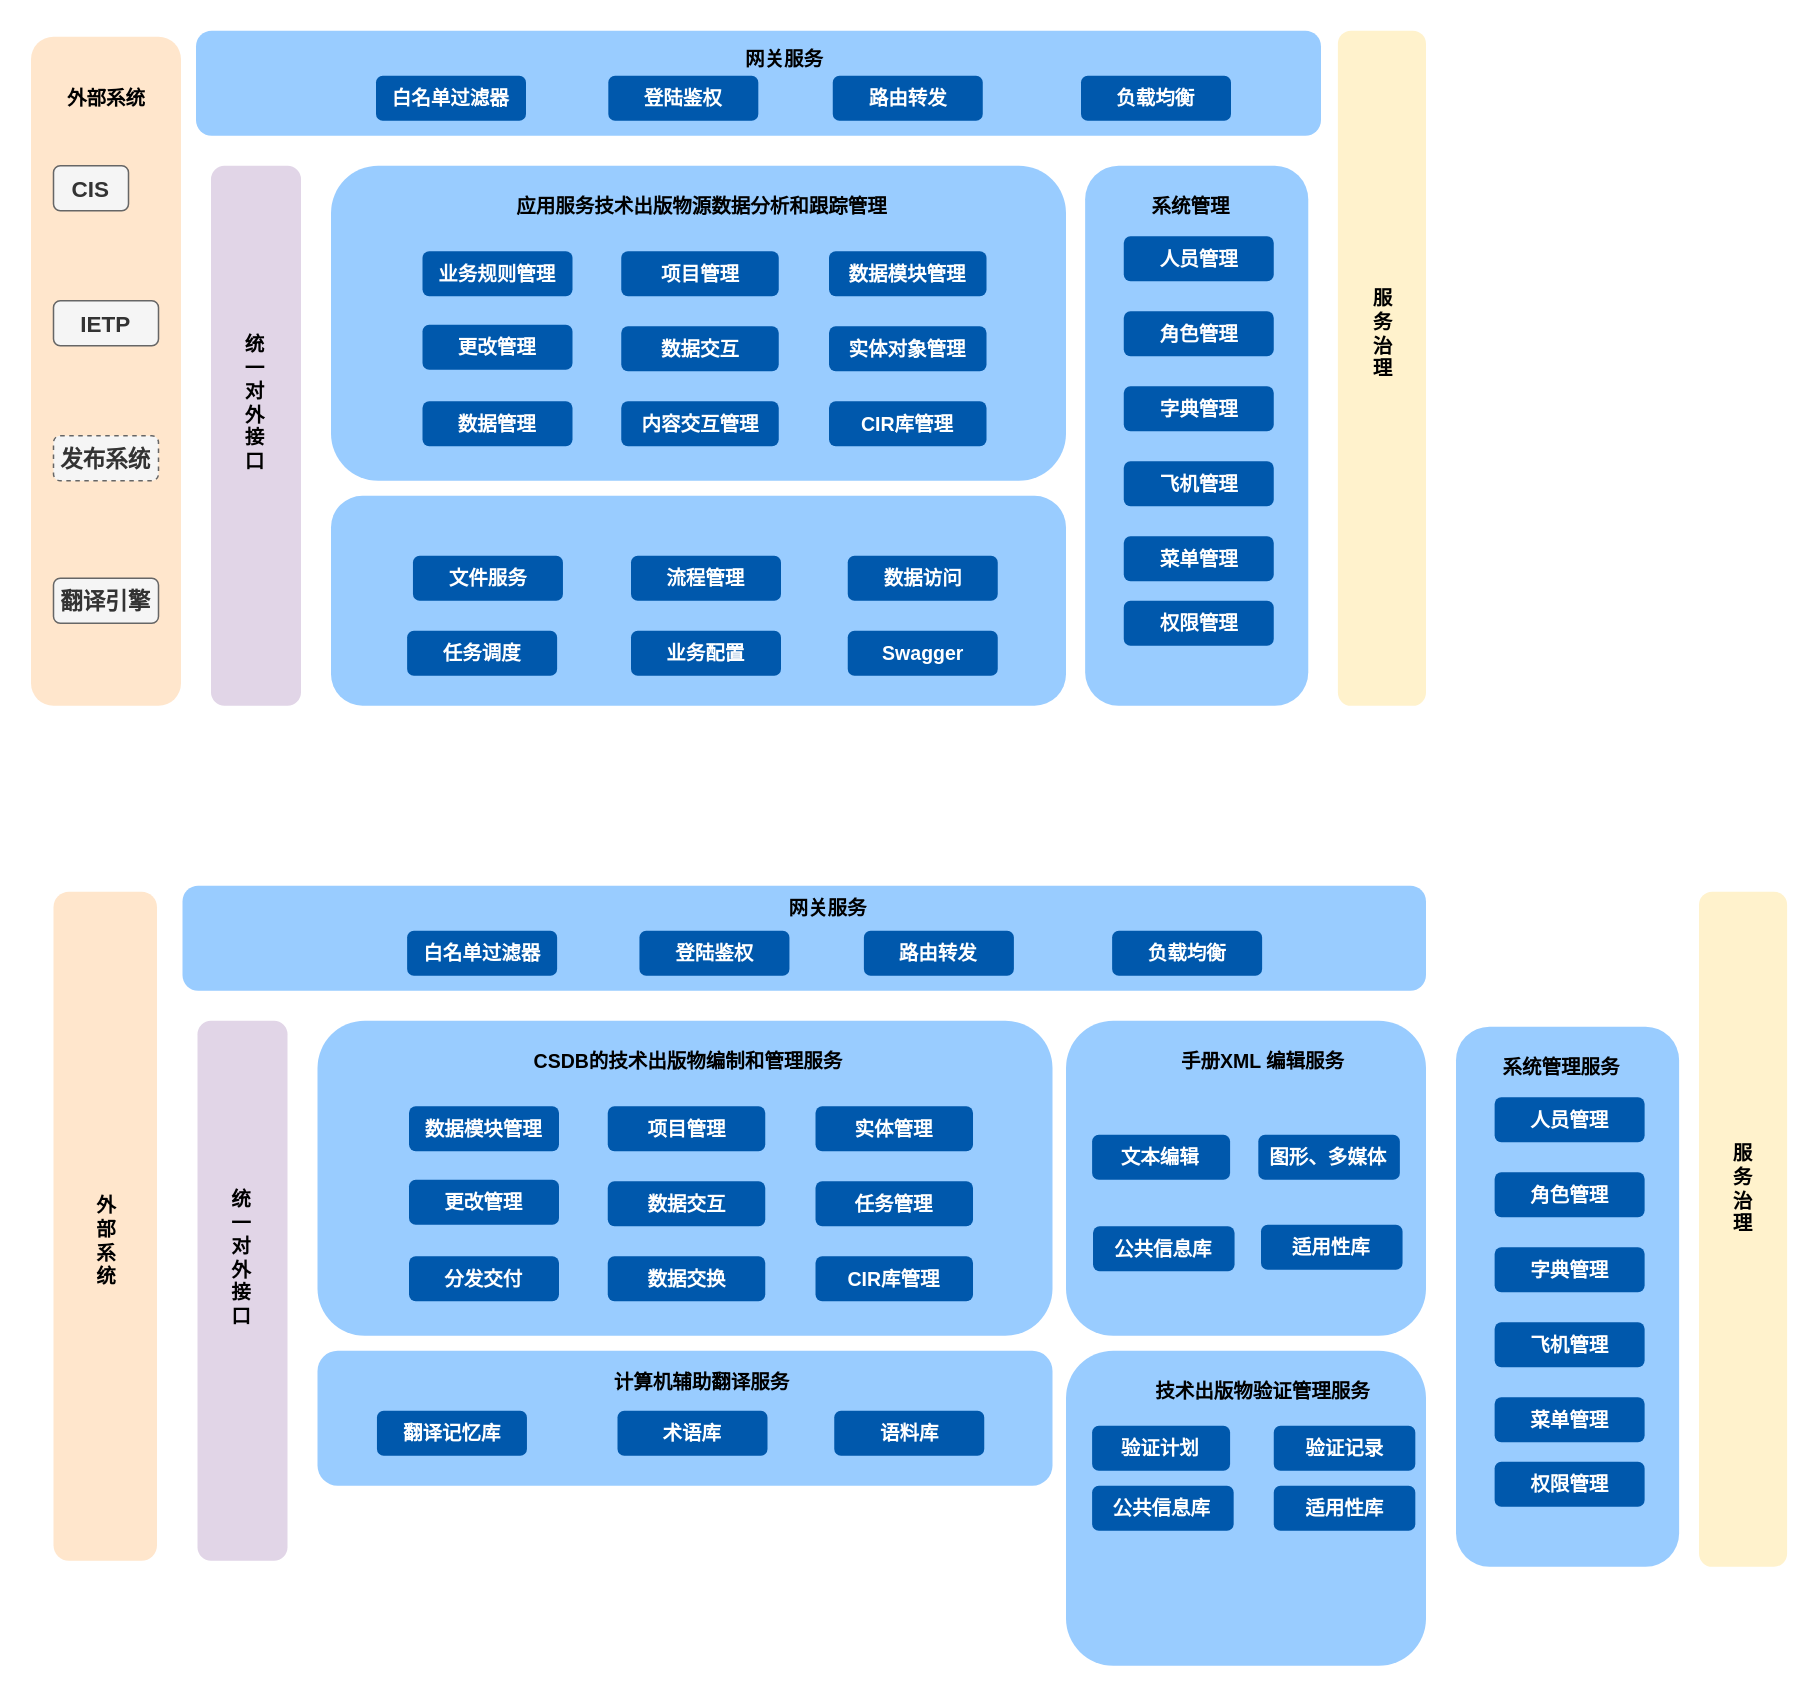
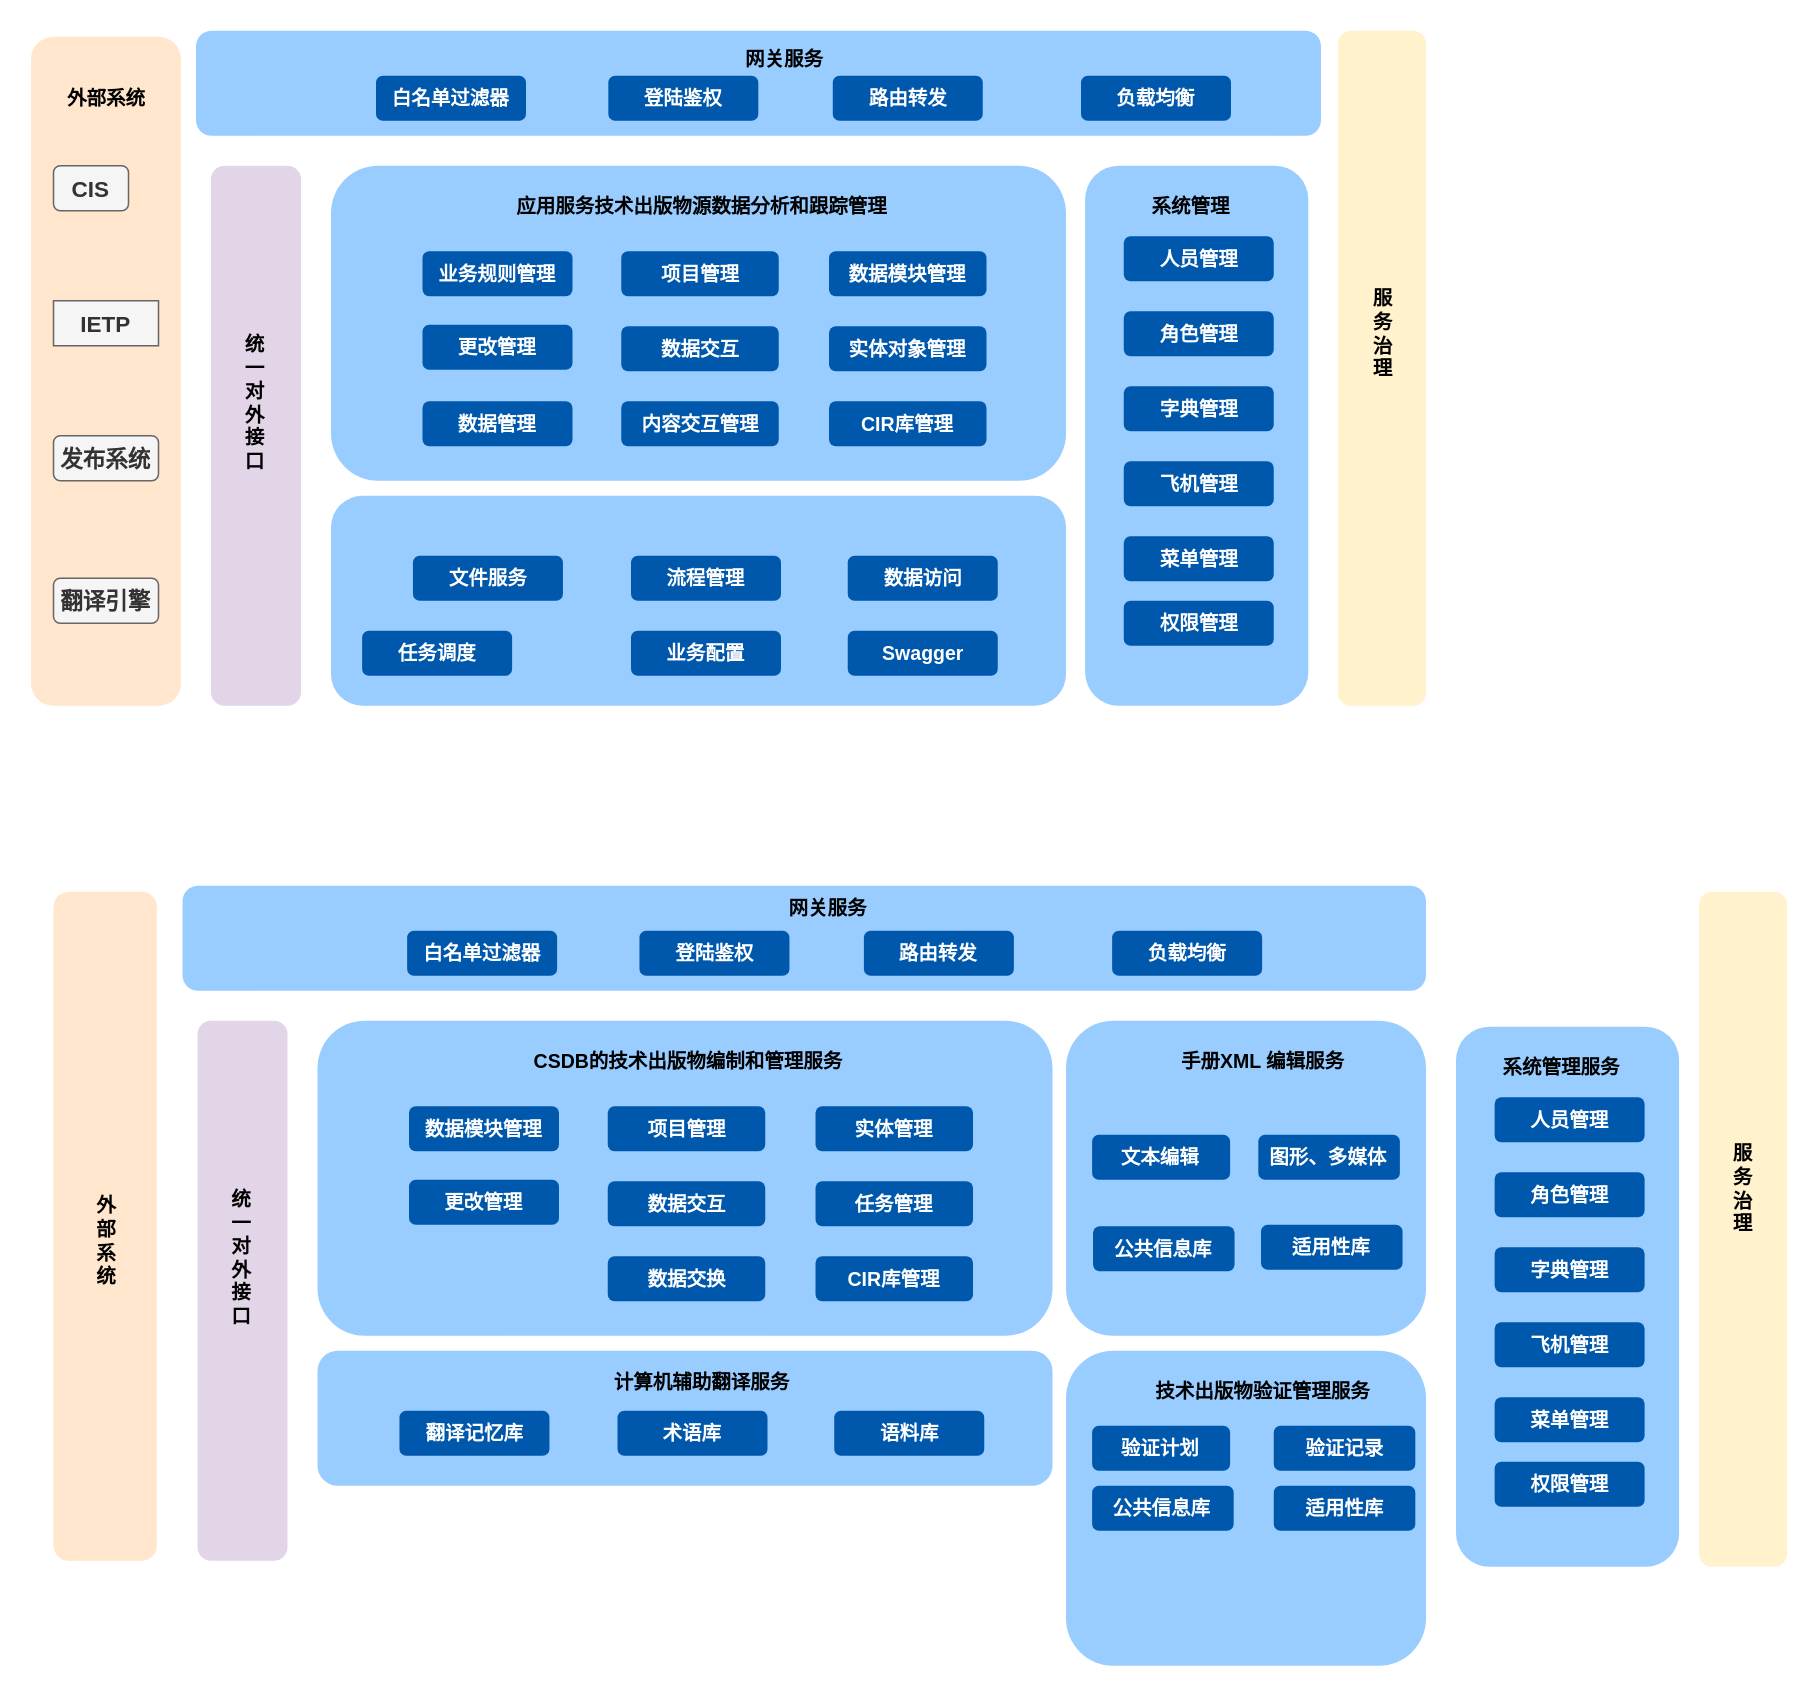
node "IETP": shape rounded rectangle -> rectangle
node "发布系统": style dashed -> solid
node "任务调度": moved (482, 653) -> (437, 653)
node "分发交付": removed
node "翻译记忆库": moved (452, 1433) -> (474, 1433)
